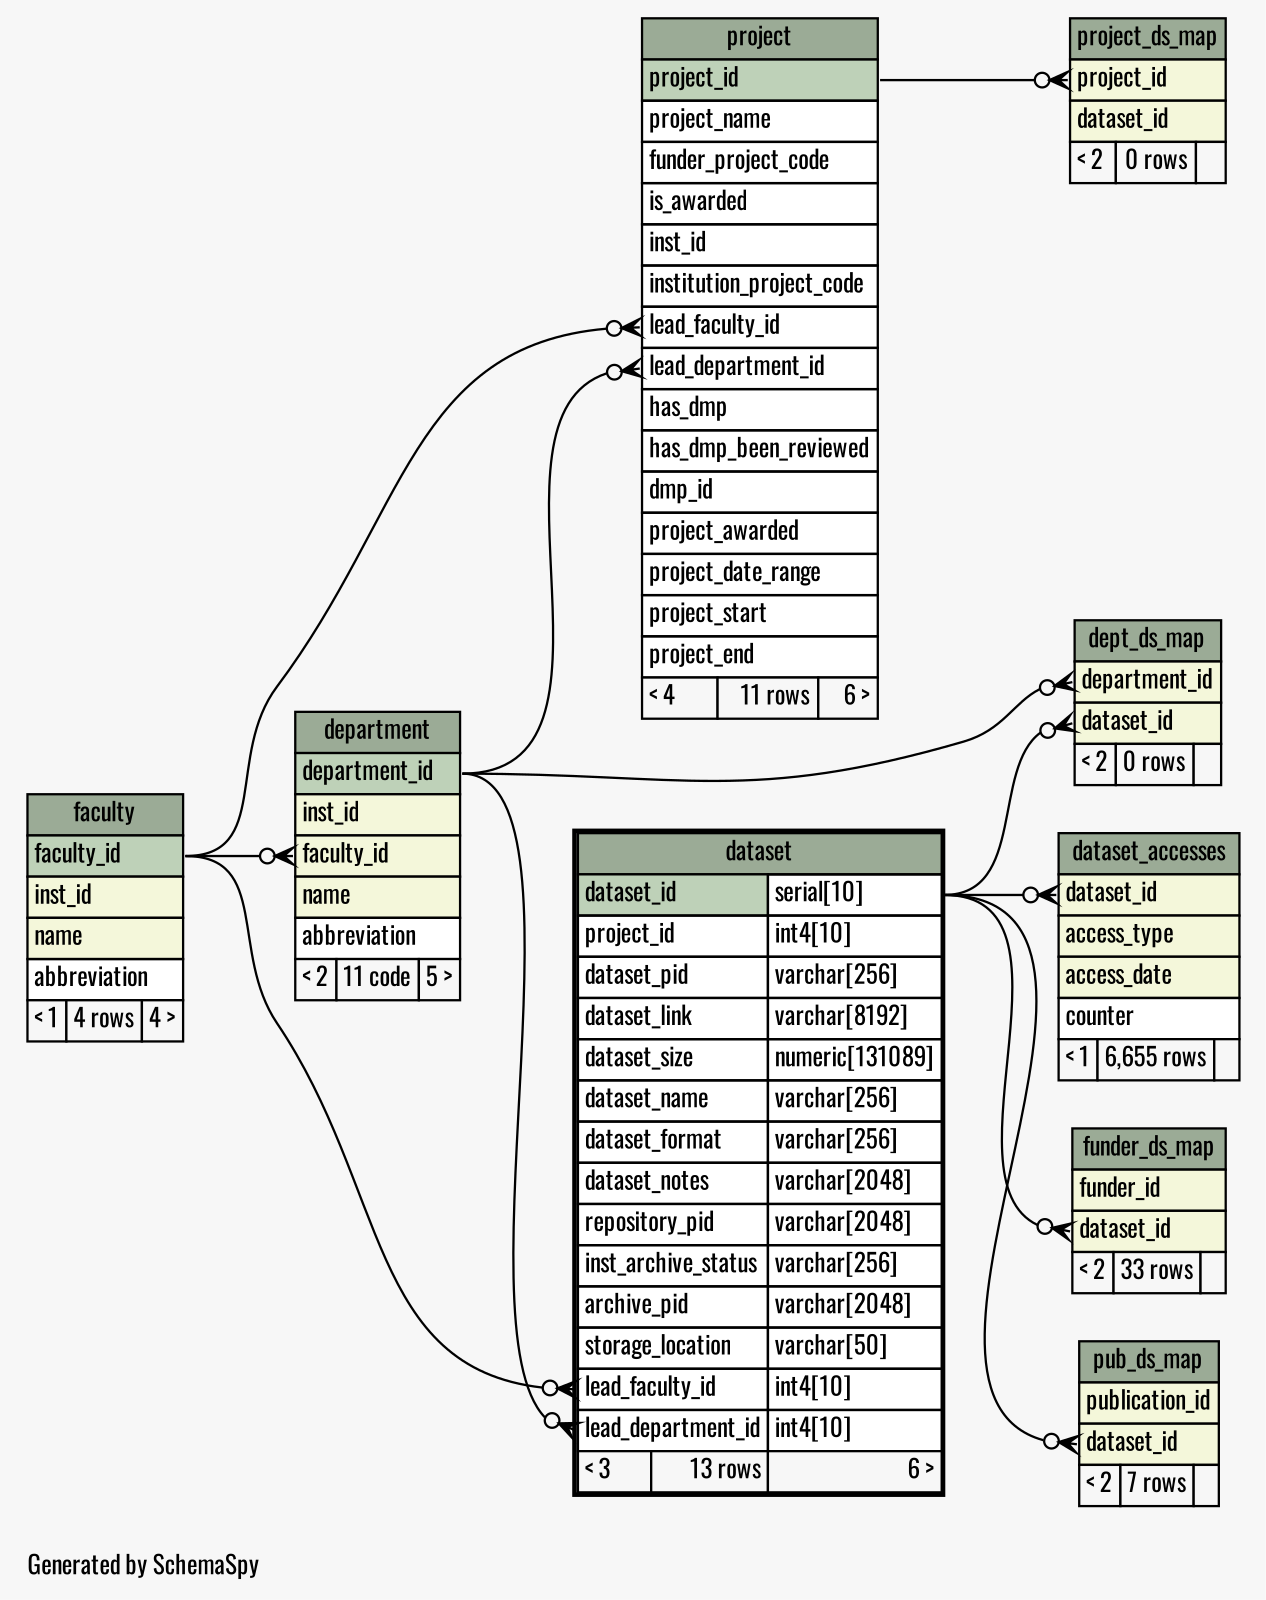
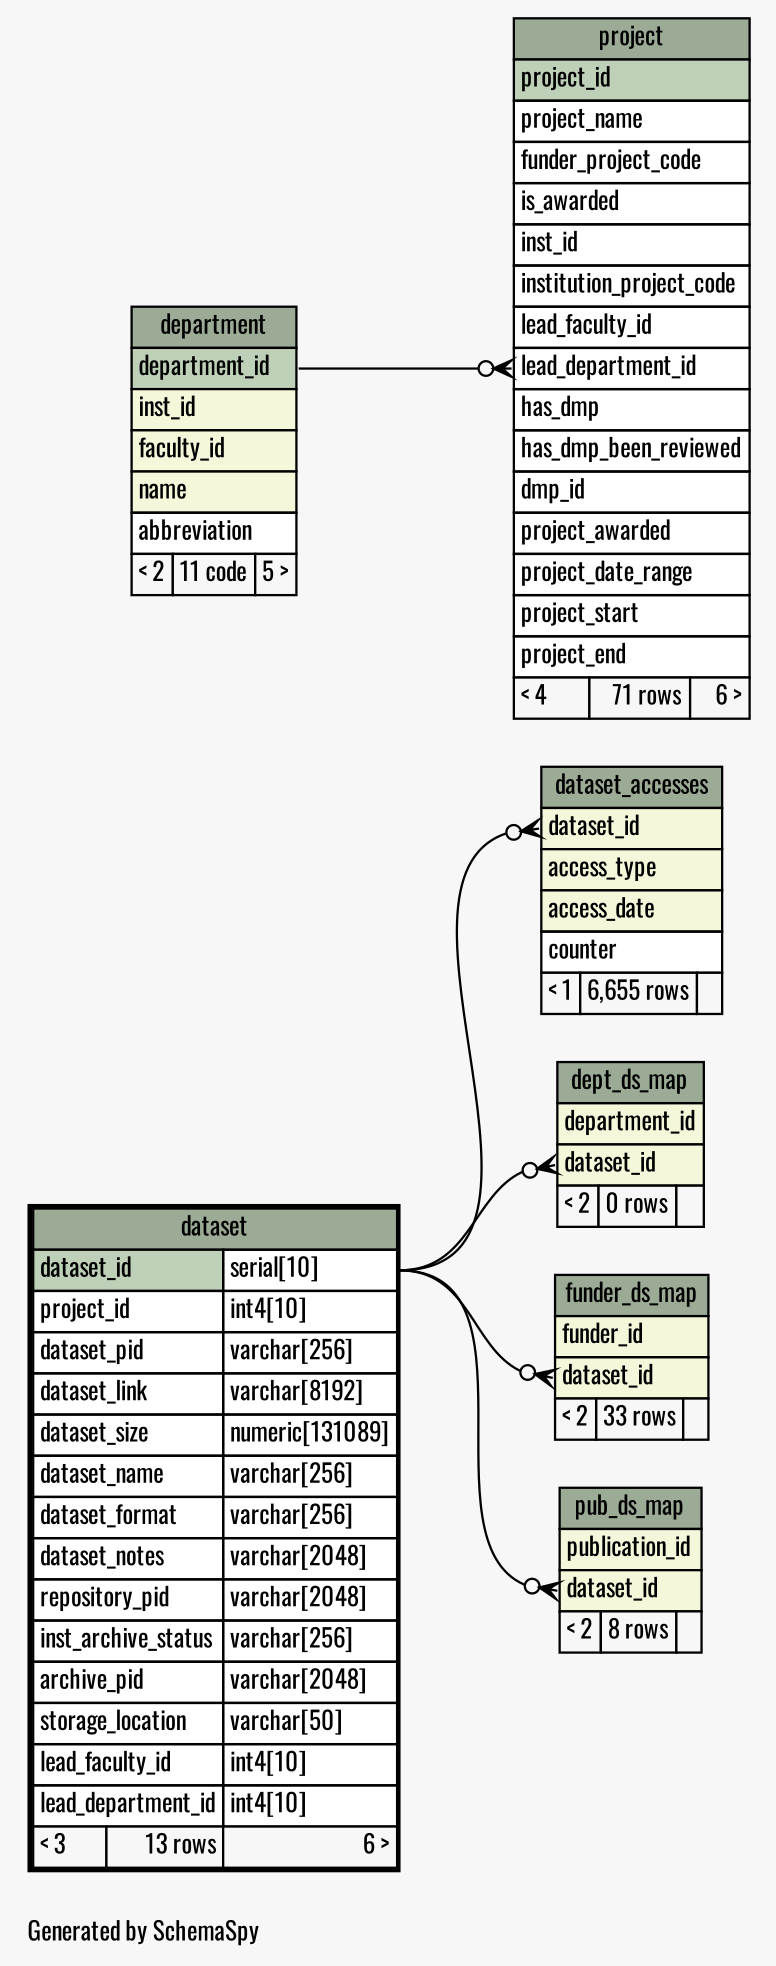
node "project_ds_map": removed
node "project": text "11 rows" -> "71 rows"
edge "department" -> "dept_ds_map": removed
node "faculty": removed
edge "department" -> "dataset": removed
node "pub_ds_map": text "7 rows" -> "8 rows"
